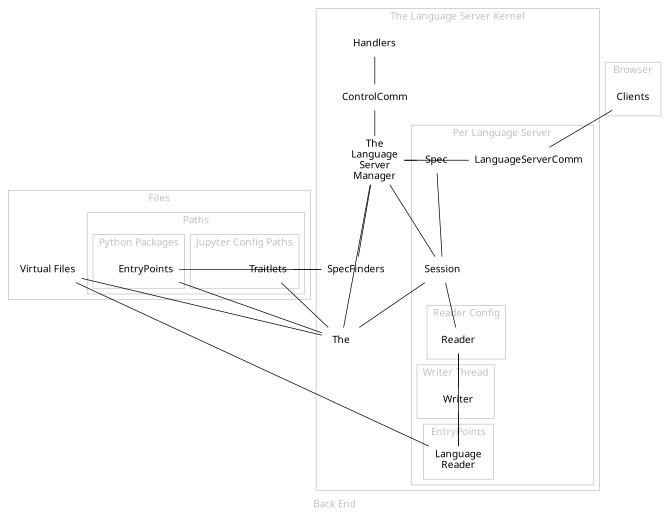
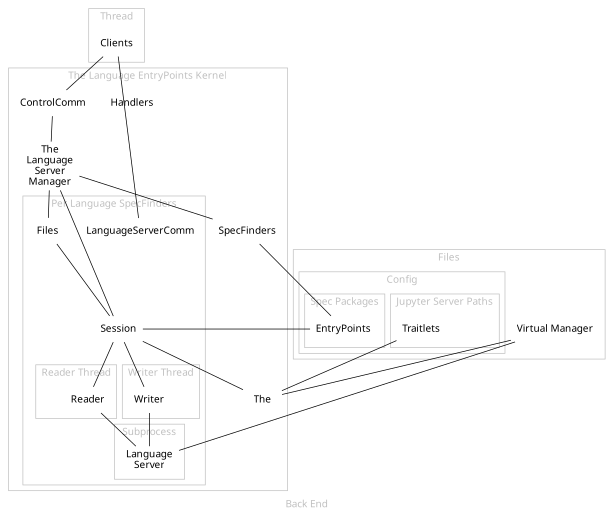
cluster "The Language Server Kernel": label "The Language Server Kernel" -> "The Language EntryPoints Kernel"
edge "Handlers" -- "ControlComm": now "Clients" -- "ControlComm"
cluster "Browser": label "Browser" -> "Thread"
cluster "Per Language Server": label "Per Language Server" -> "Per Language SpecFinders"
node "Spec": label "Spec" -> "Files"
edge "The Language Server Manager" -- "LanguageServerComm": removed
cluster "Paths": label "Paths" -> "Config"
cluster "Python Packages": label "Python Packages" -> "Spec Packages"
cluster "Jupyter Config Paths": label "Jupyter Config Paths" -> "Jupyter Server Paths"
edge "The Language Server Manager" -- "The": removed
node "Virtual Files": label "Virtual Files" -> "Virtual Manager"
edge "Traitlets" -- "SpecFinders": removed
edge "EntryPoints" -- "The": now "EntryPoints" -- "Session"
cluster "Reader Config": label "Reader Config" -> "Reader Thread"
edge "Reader" -- "Writer": now "Session" -- "Writer"
cluster "EntryPoints": label "EntryPoints" -> "Subprocess"
node "Language Reader": label "Language Reader" -> "Language Server"
